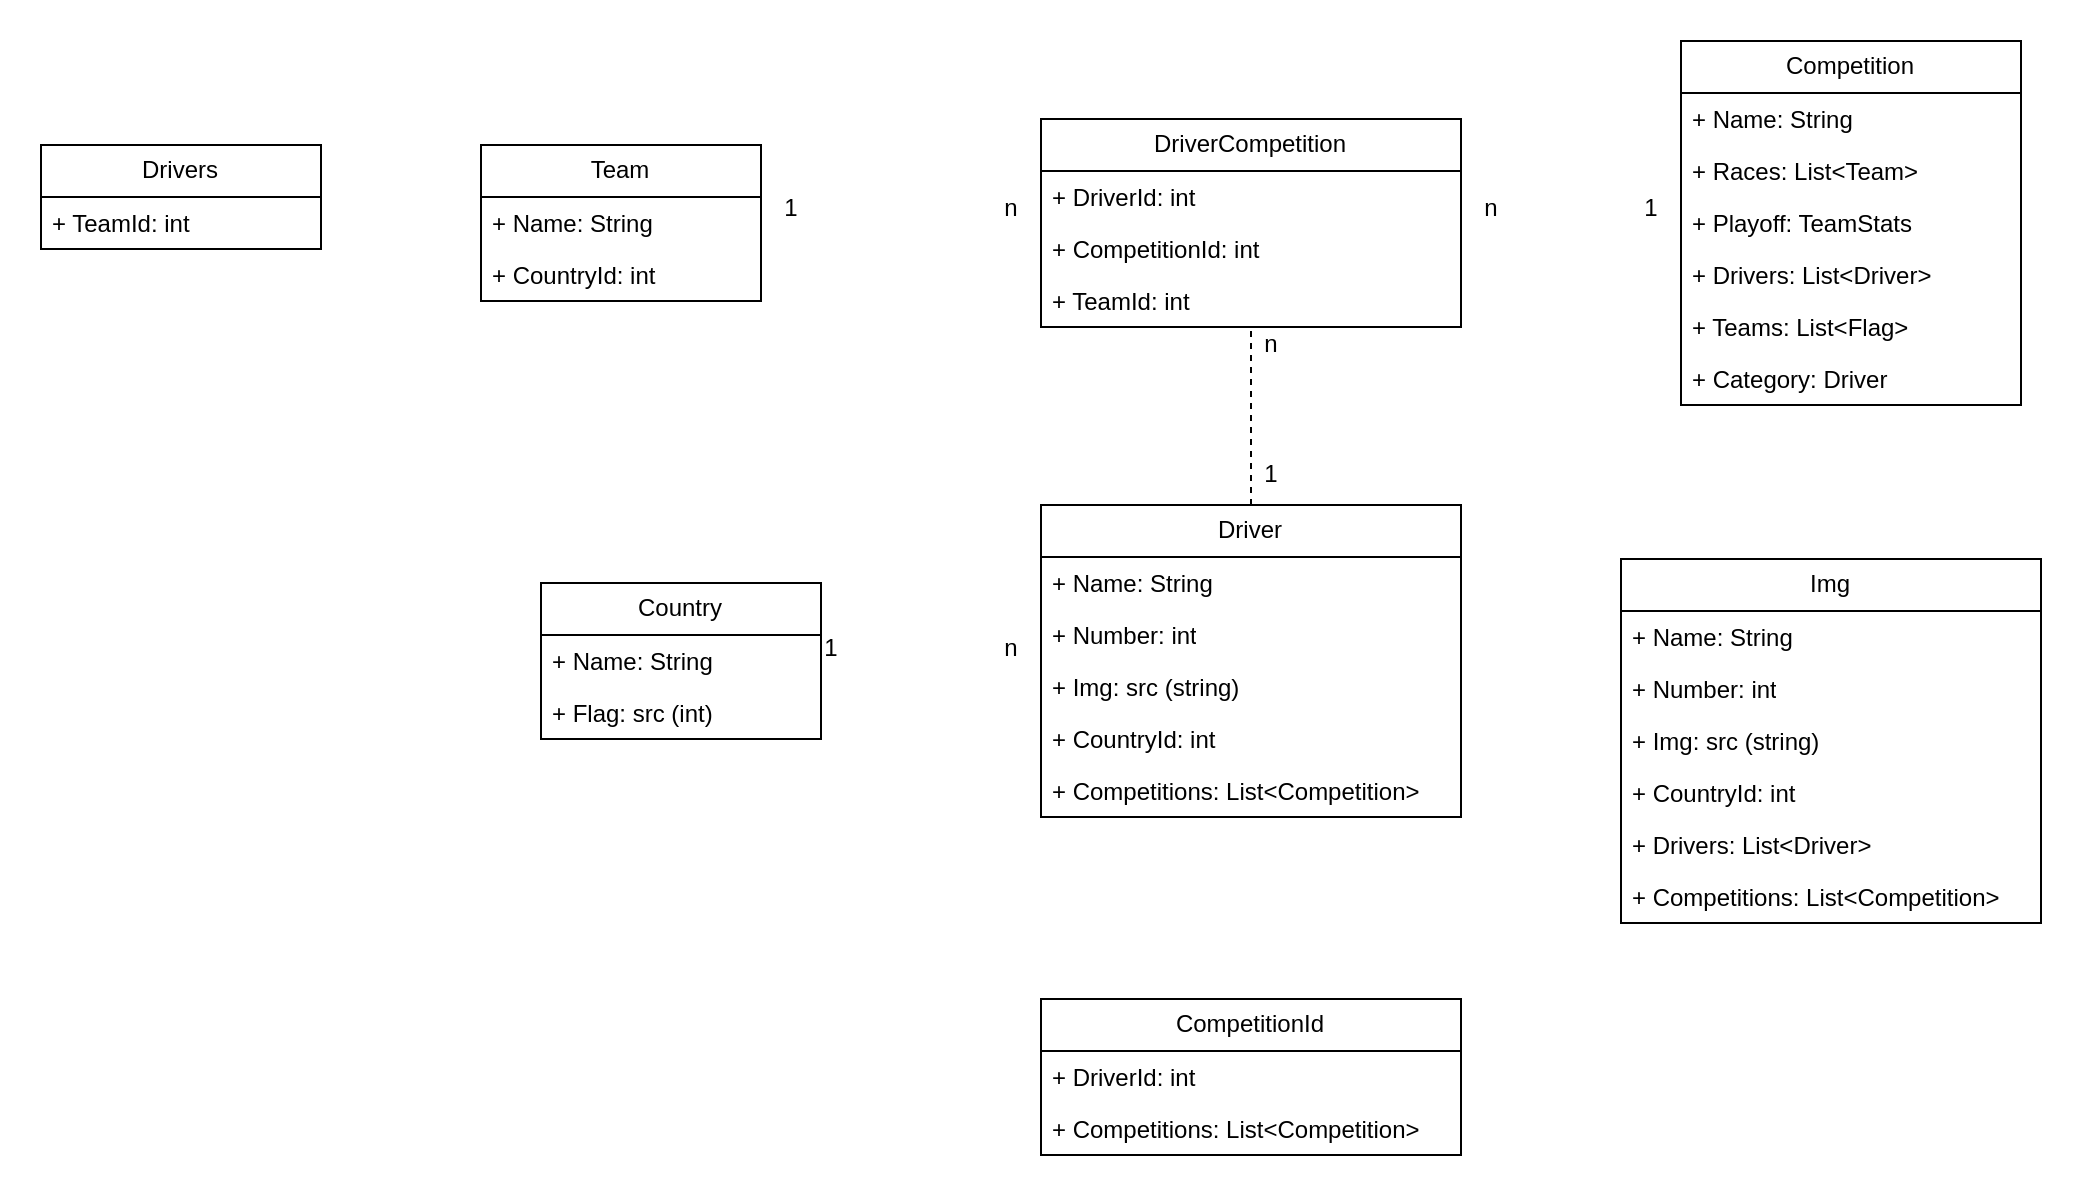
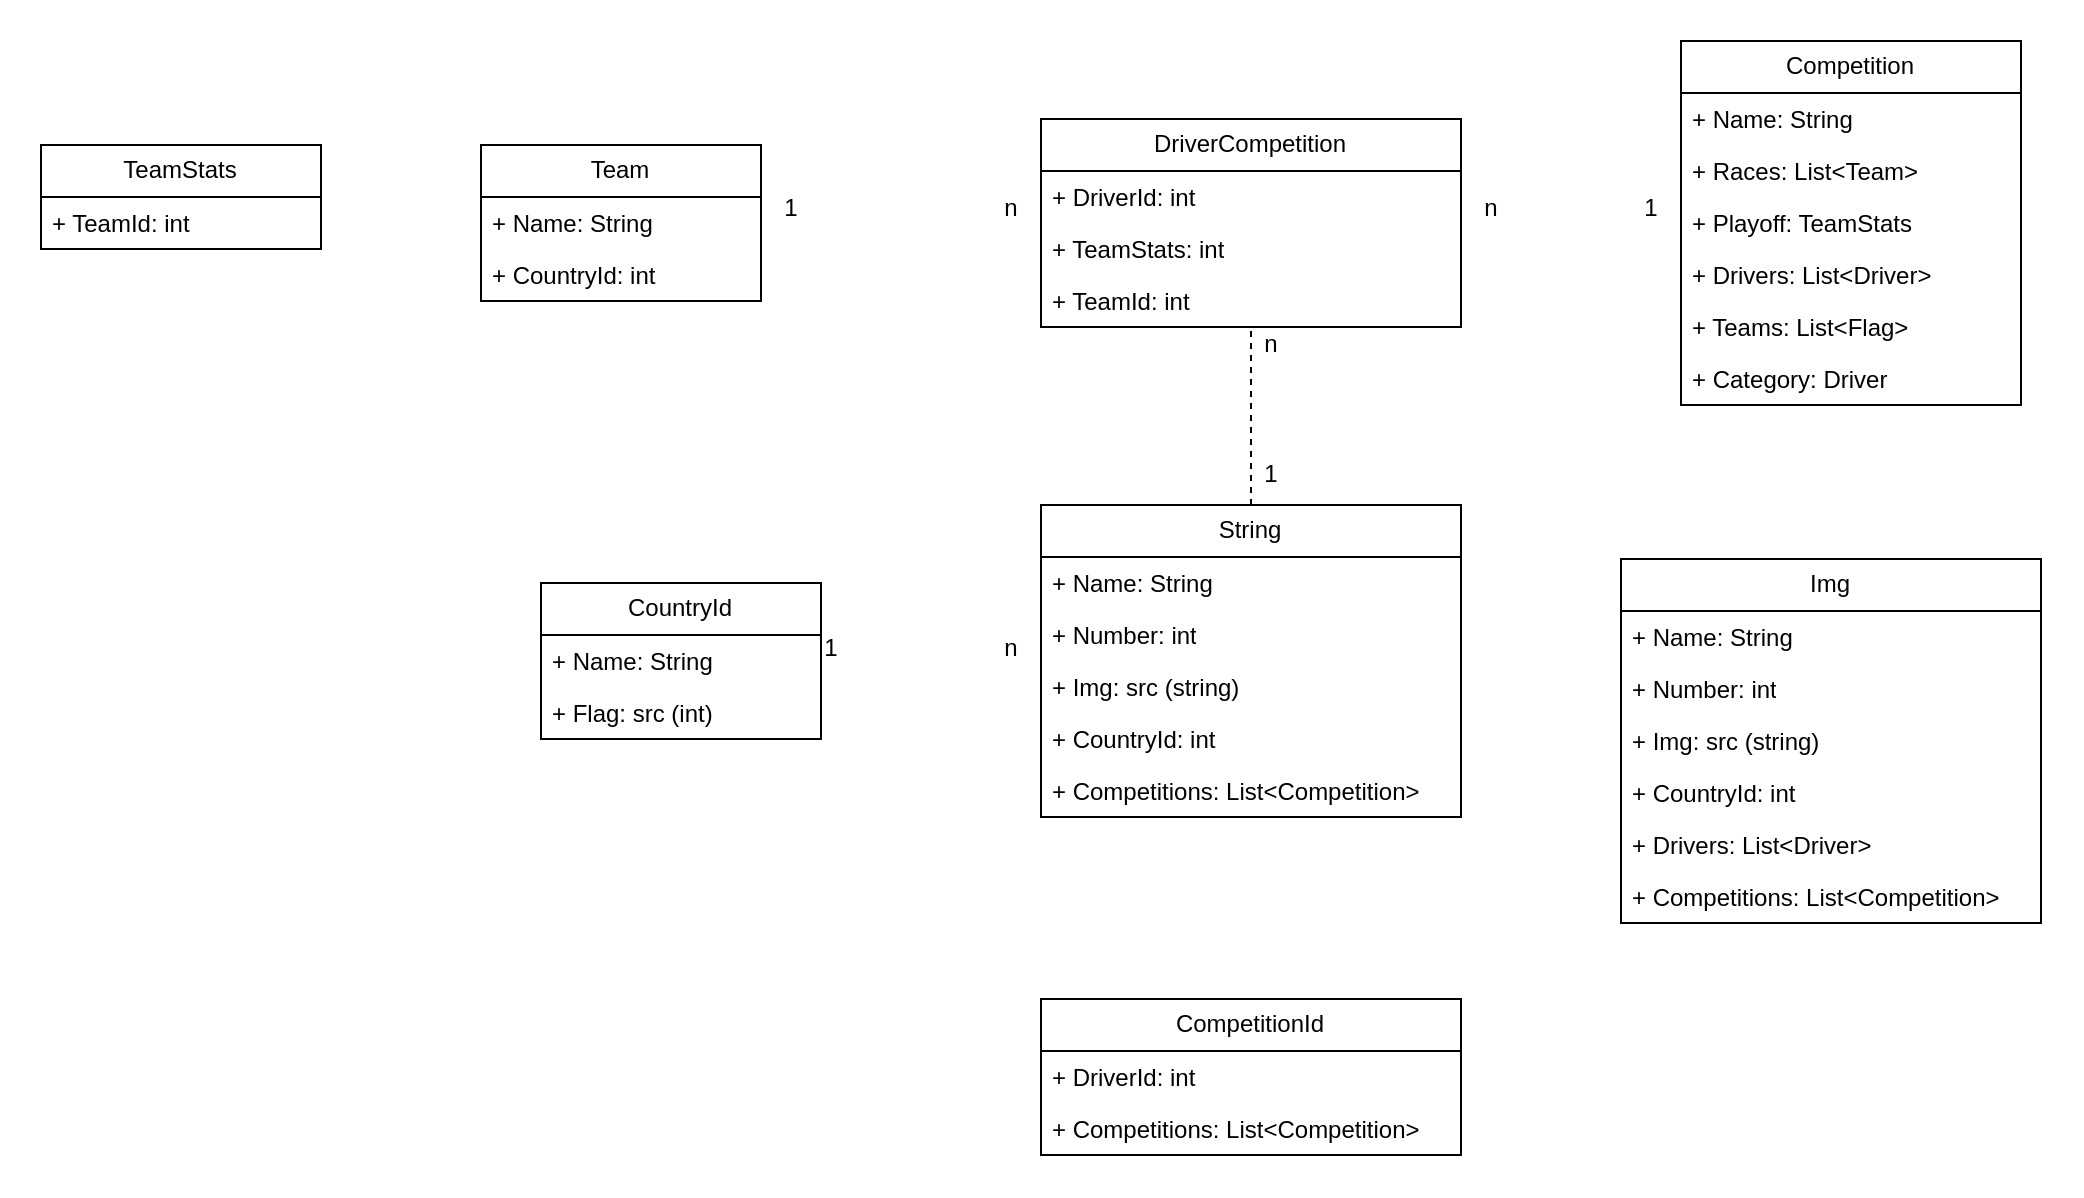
node "Drivers": label "Drivers" -> "TeamStats"
node "+ CompetitionId: int": label "+ CompetitionId: int" -> "+ TeamStats: int"
node "Driver": label "Driver" -> "String"
node "Country": label "Country" -> "CountryId"
